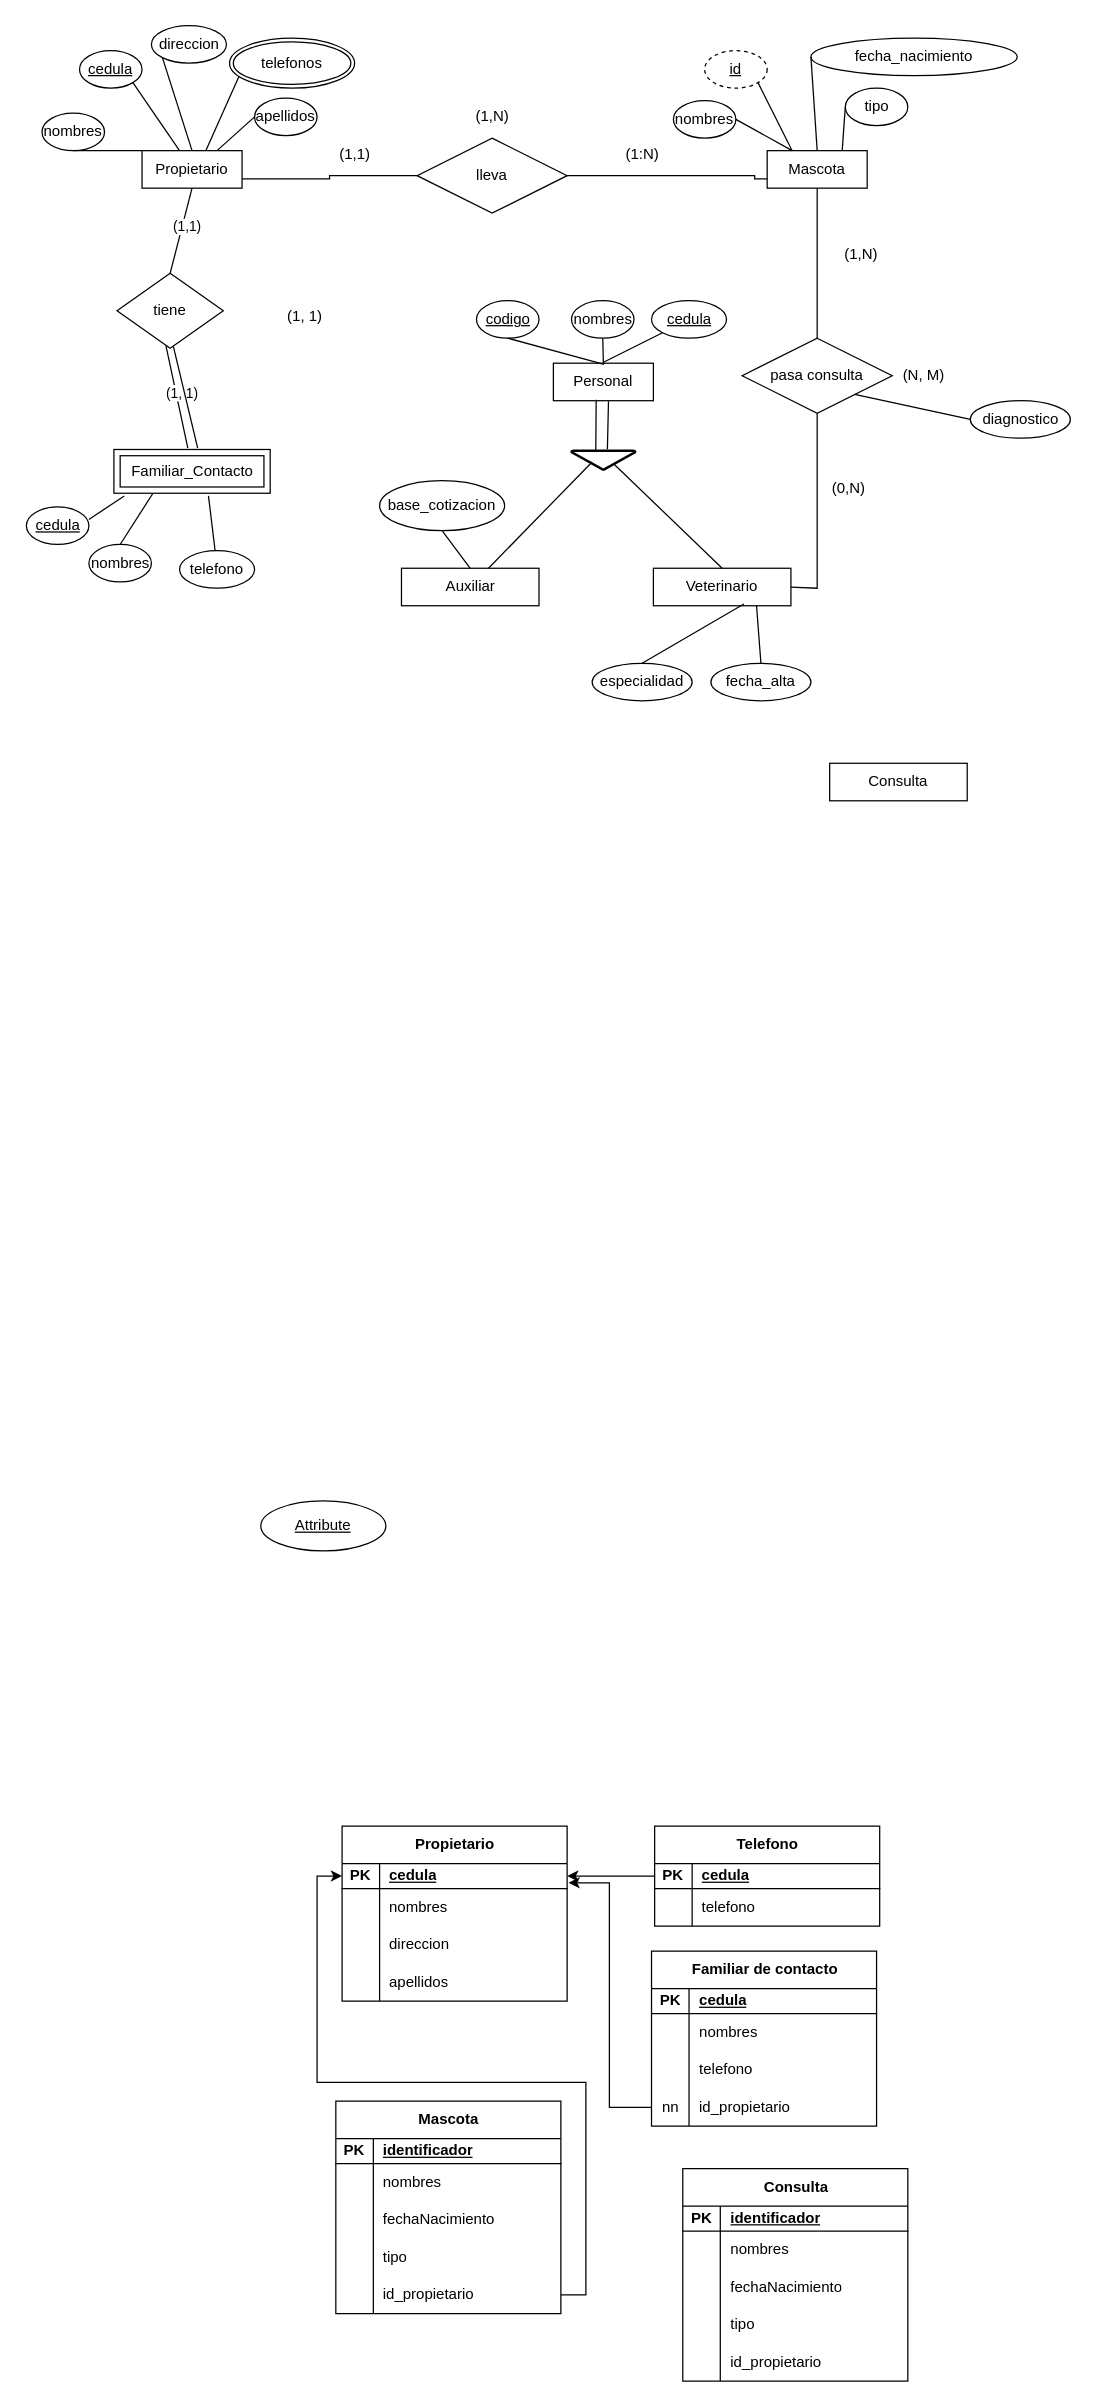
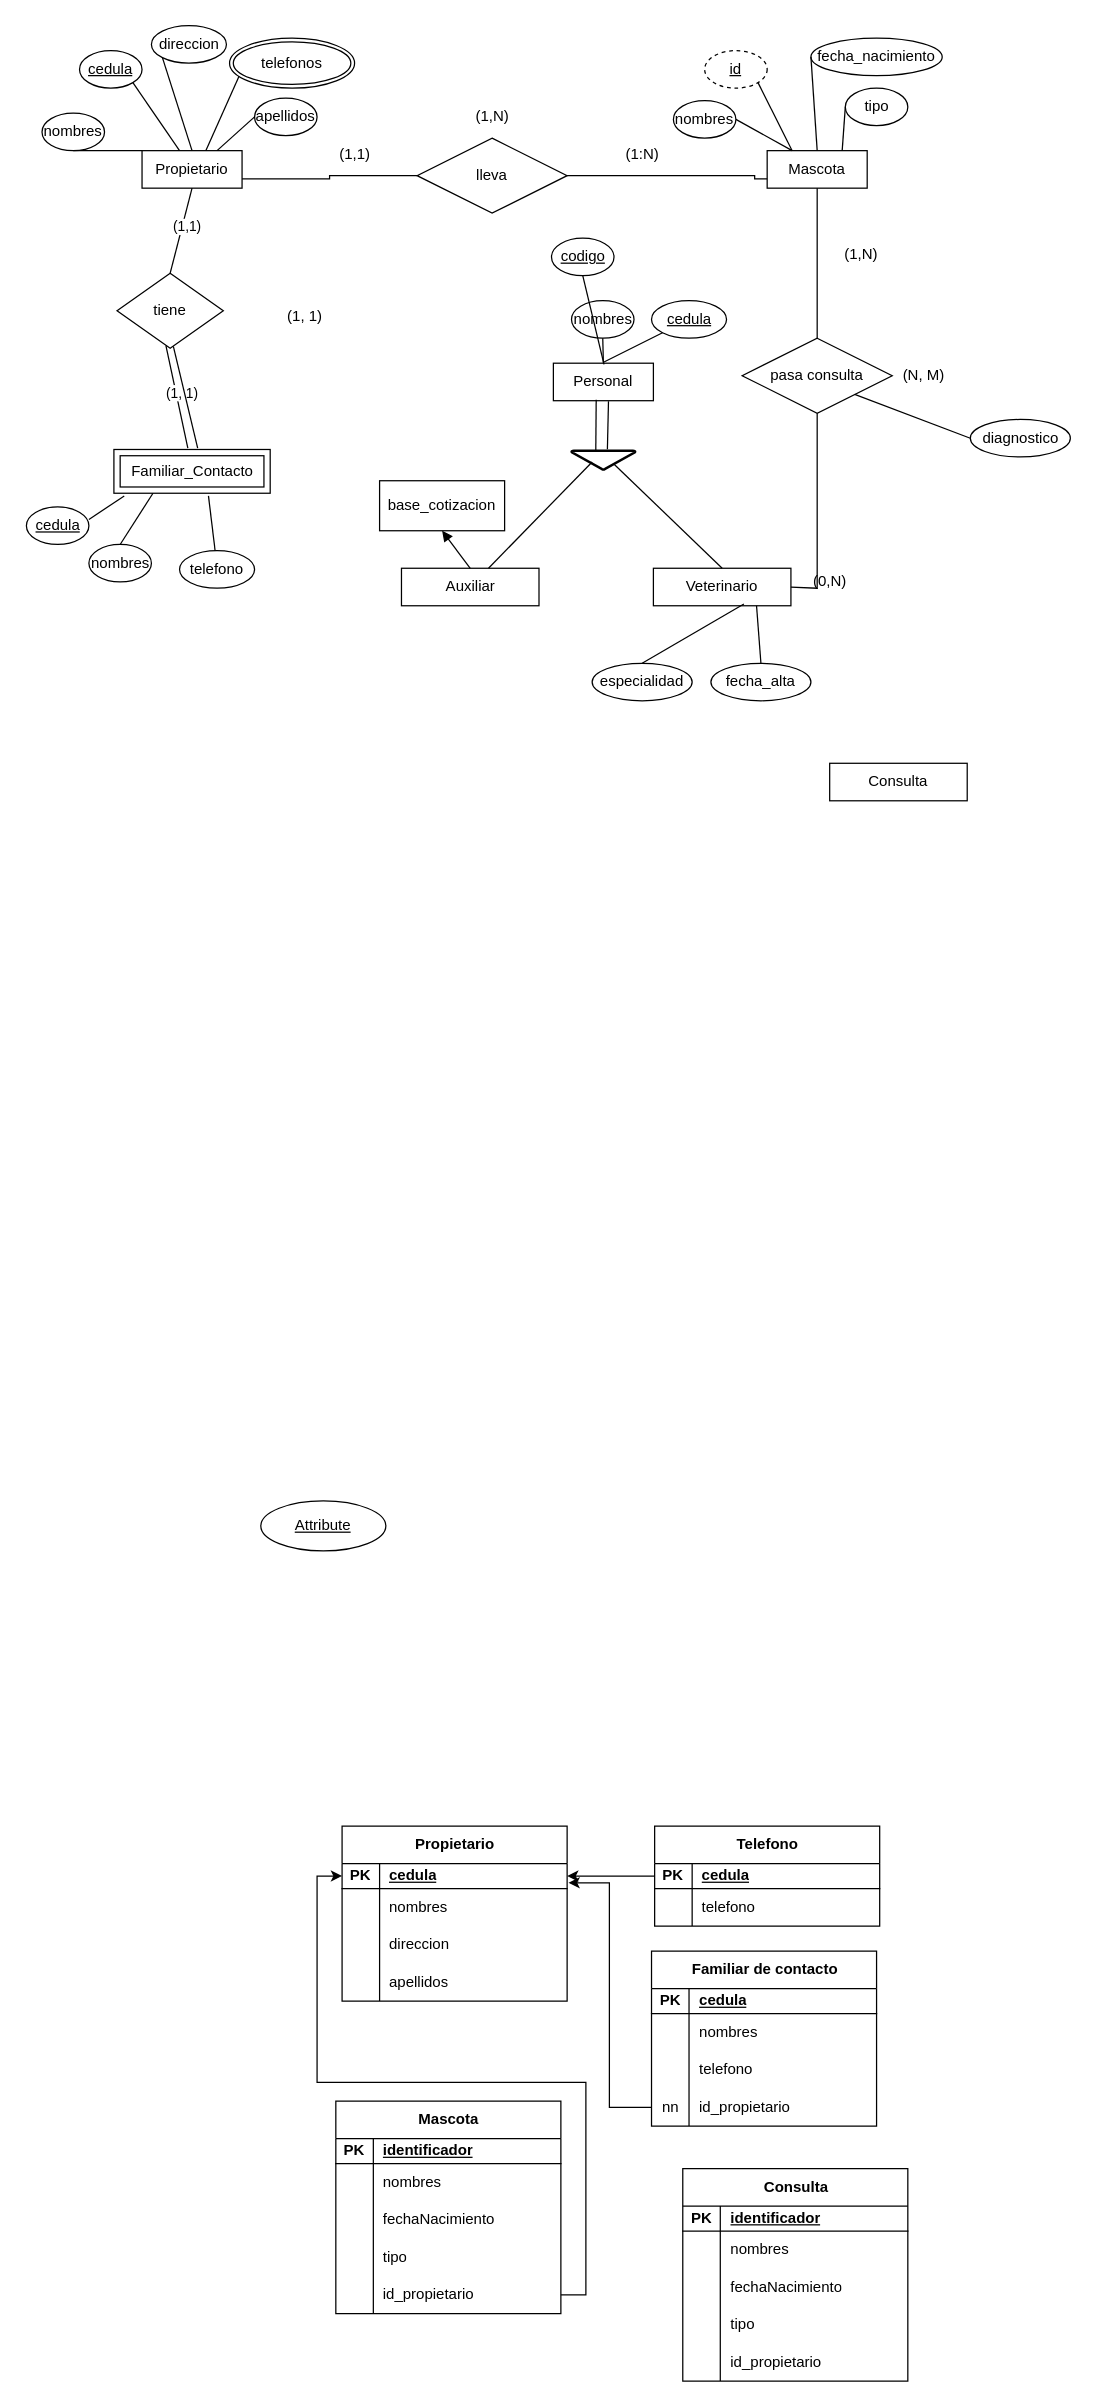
node "fecha_nacimiento": size 206x38 -> 131x38
node "codigo": moved (508, 319) -> (583, 257)
node "diagnostico": moved (1020, 419) -> (1020, 438)
node "(0,N)": moved (848, 488) -> (829, 582)
node "base_cotizacion": shape ellipse -> rectangle
edge "base_cotizacion" -- "Auxiliar": arrowhead none -> block
